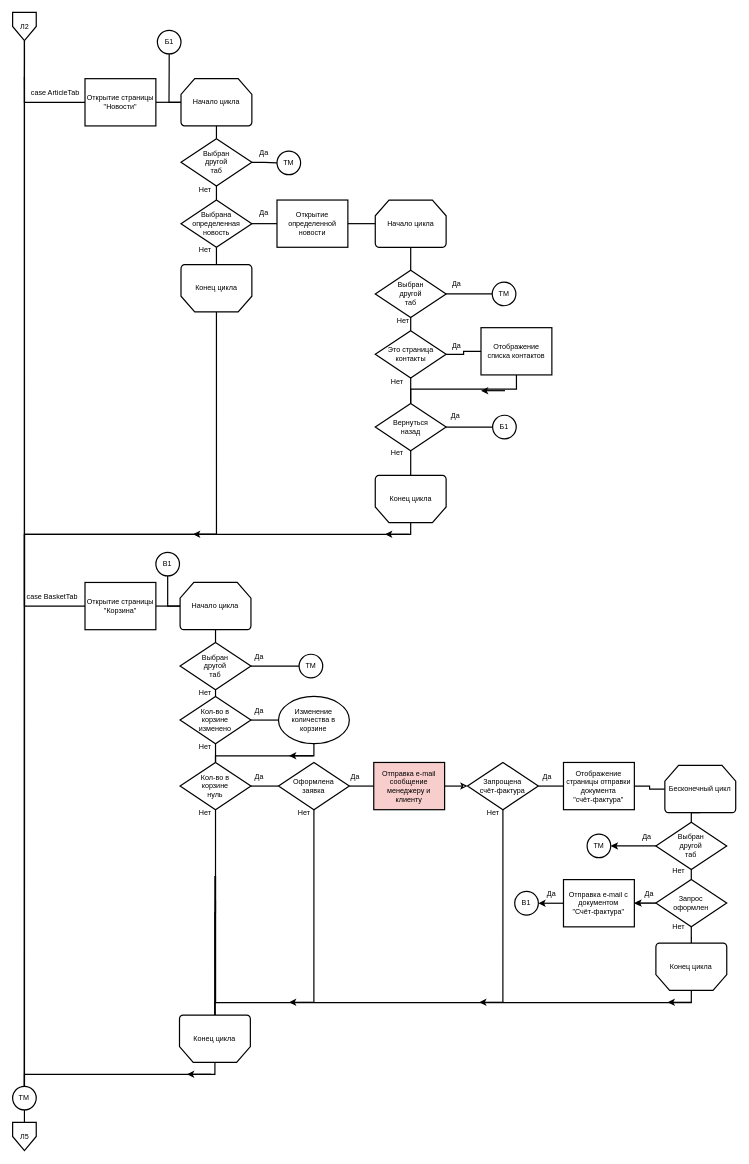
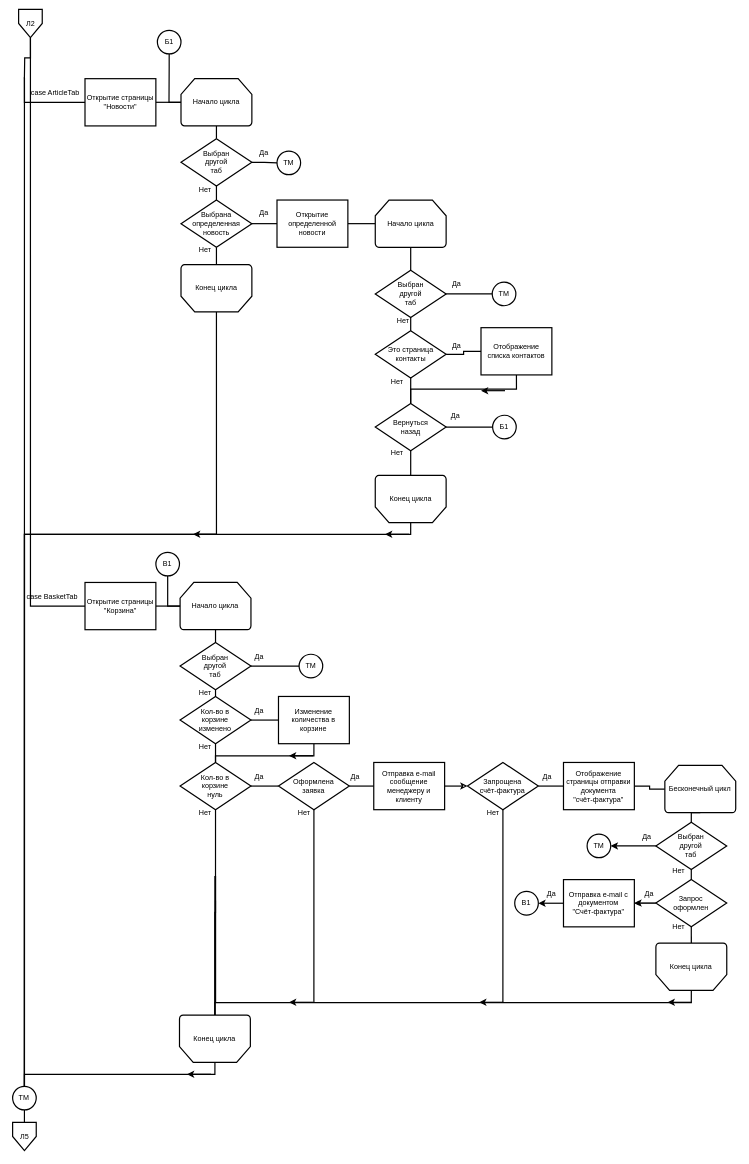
node "Л2": moved (24, 26) -> (30, 23)
node "Изменение количества в корзине": shape ellipse -> rectangle
node "Отправка e-mail сообщение менеджеру и клиенту": fillcolor #f8cecc -> #ffffff
